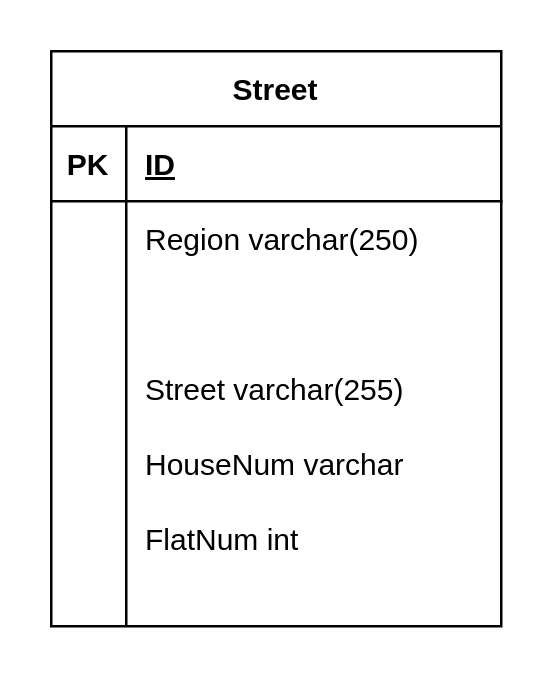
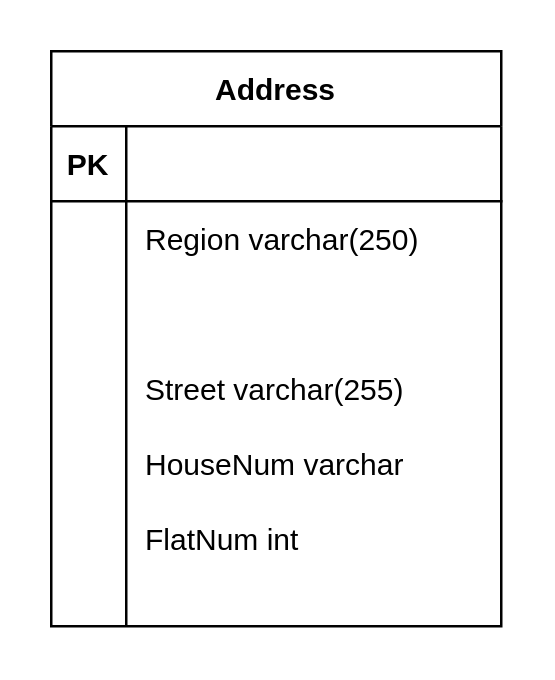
node "Street": label "Street" -> "Address"
node "ID": removed
